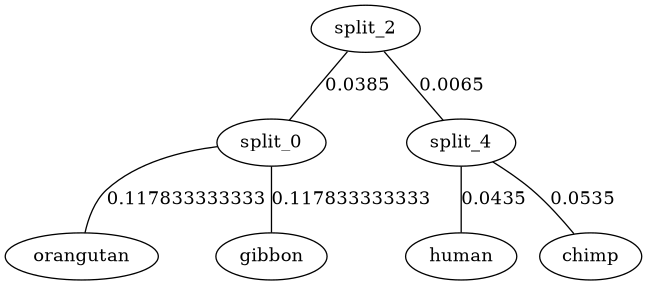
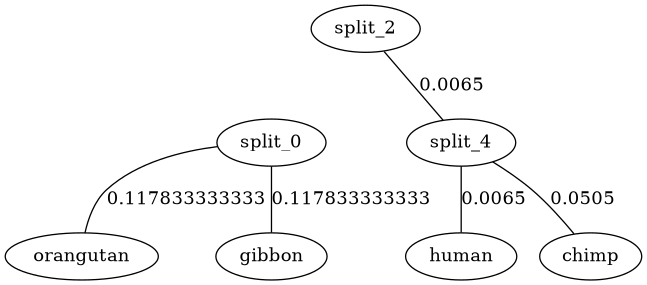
edge "split_2" -- "split_0": removed, label "0.0385"
edge "split_4" -- "human": label "0.0435" -> "0.0065"
edge "split_4" -- "chimp": label "0.0535" -> "0.0505"
